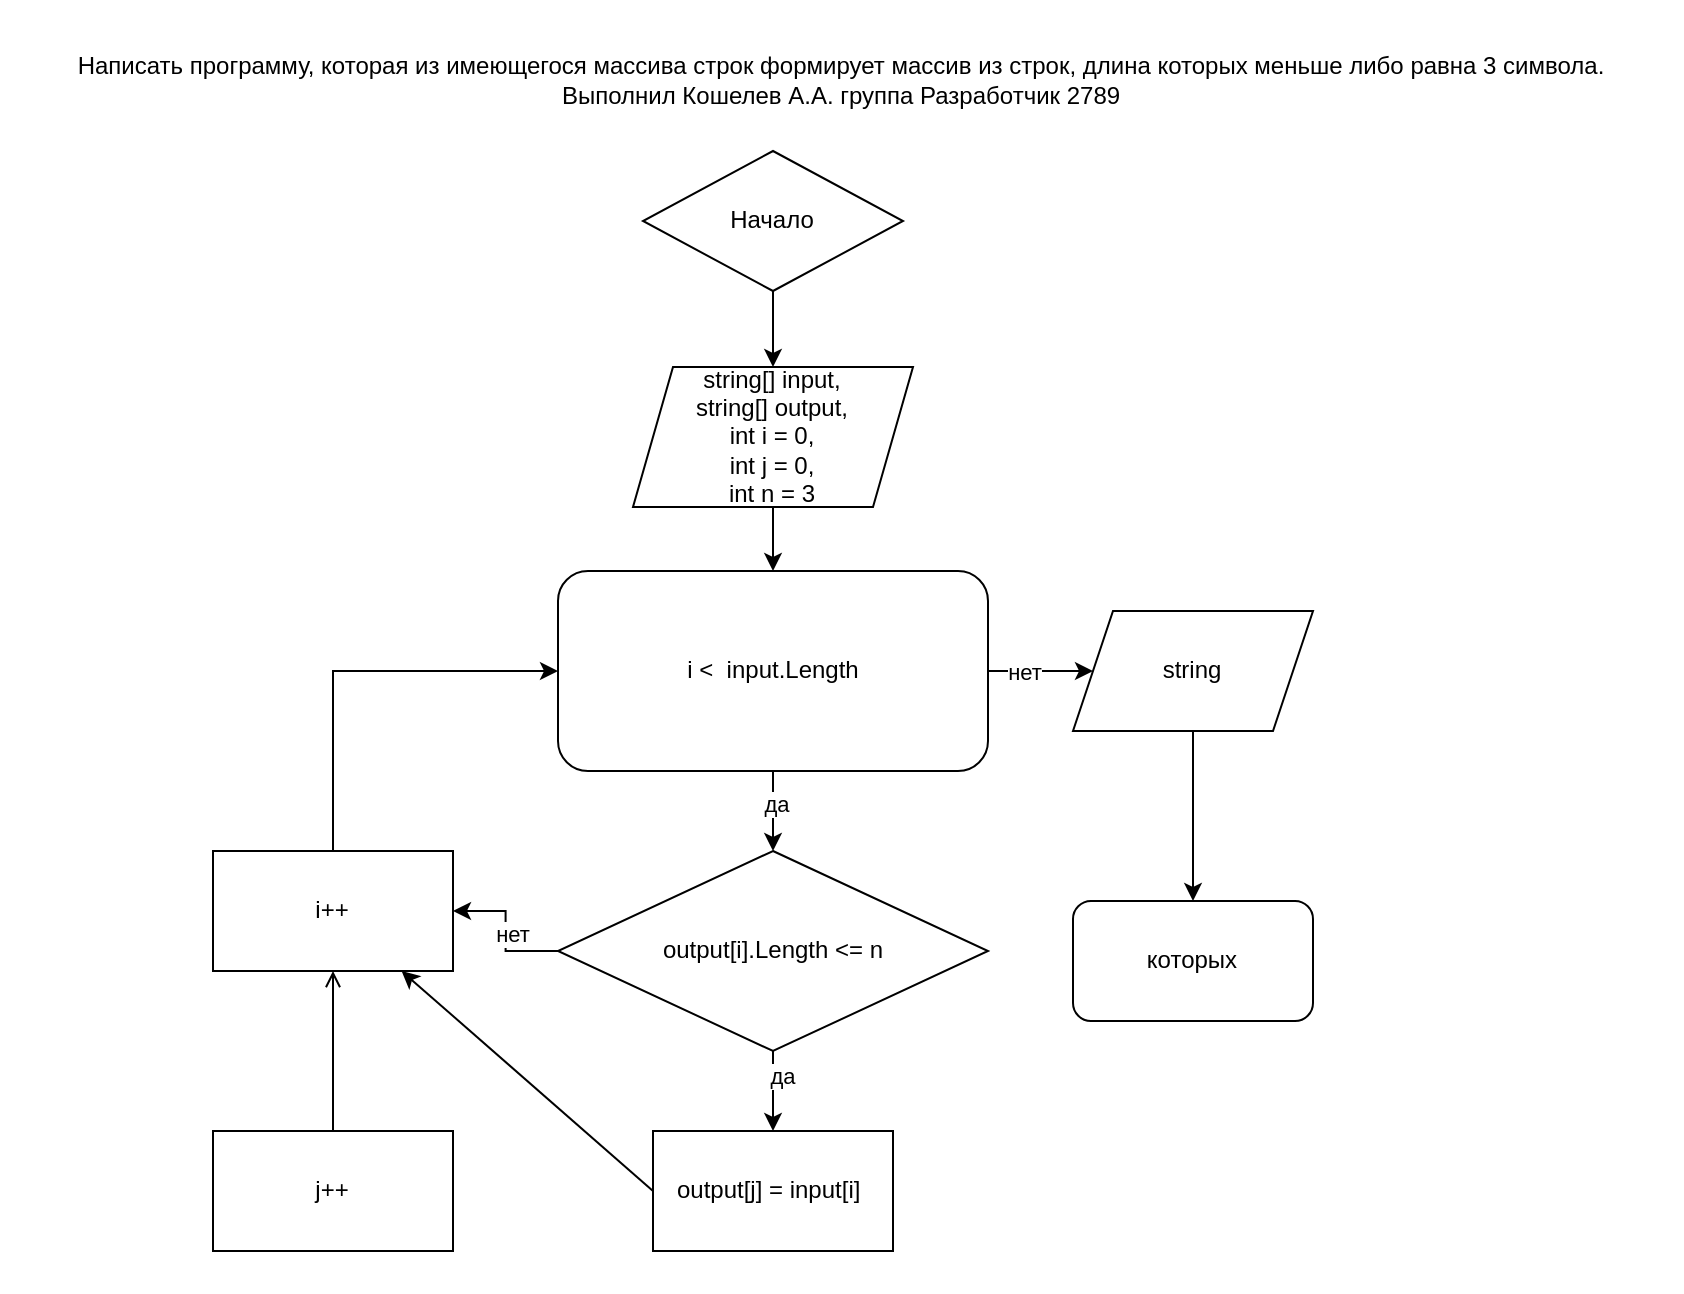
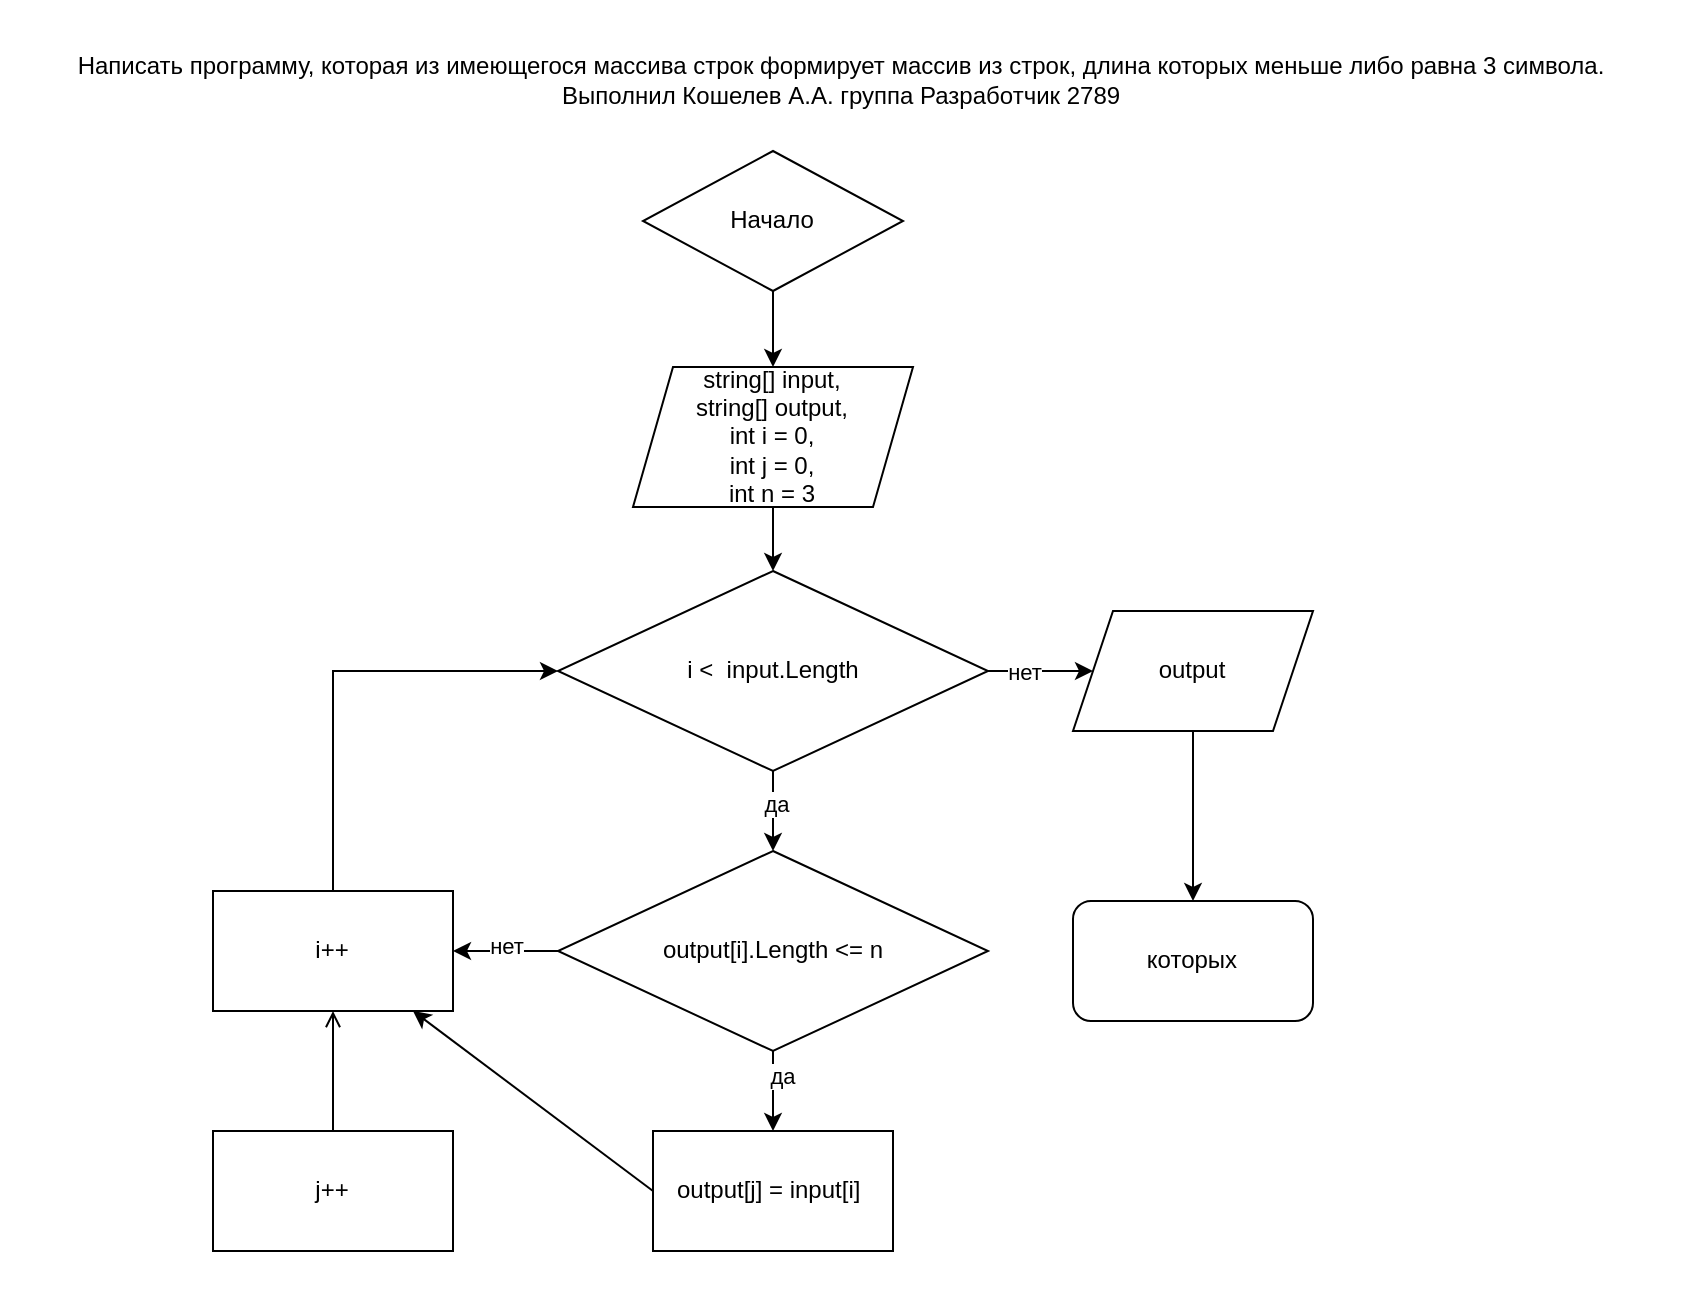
node "i < input.Length": shape rounded rectangle -> diamond
node "string": label "string" -> "output"
node "i++": moved (333, 911) -> (333, 951)
